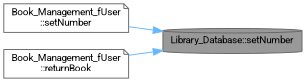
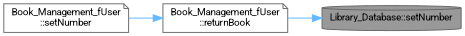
edge "Book_Management_fUser ::setNumber" -> "Library_Database::setNumber": now "Book_Management_fUser ::setNumber" -> "Book_Management_fUser ::returnBook"
